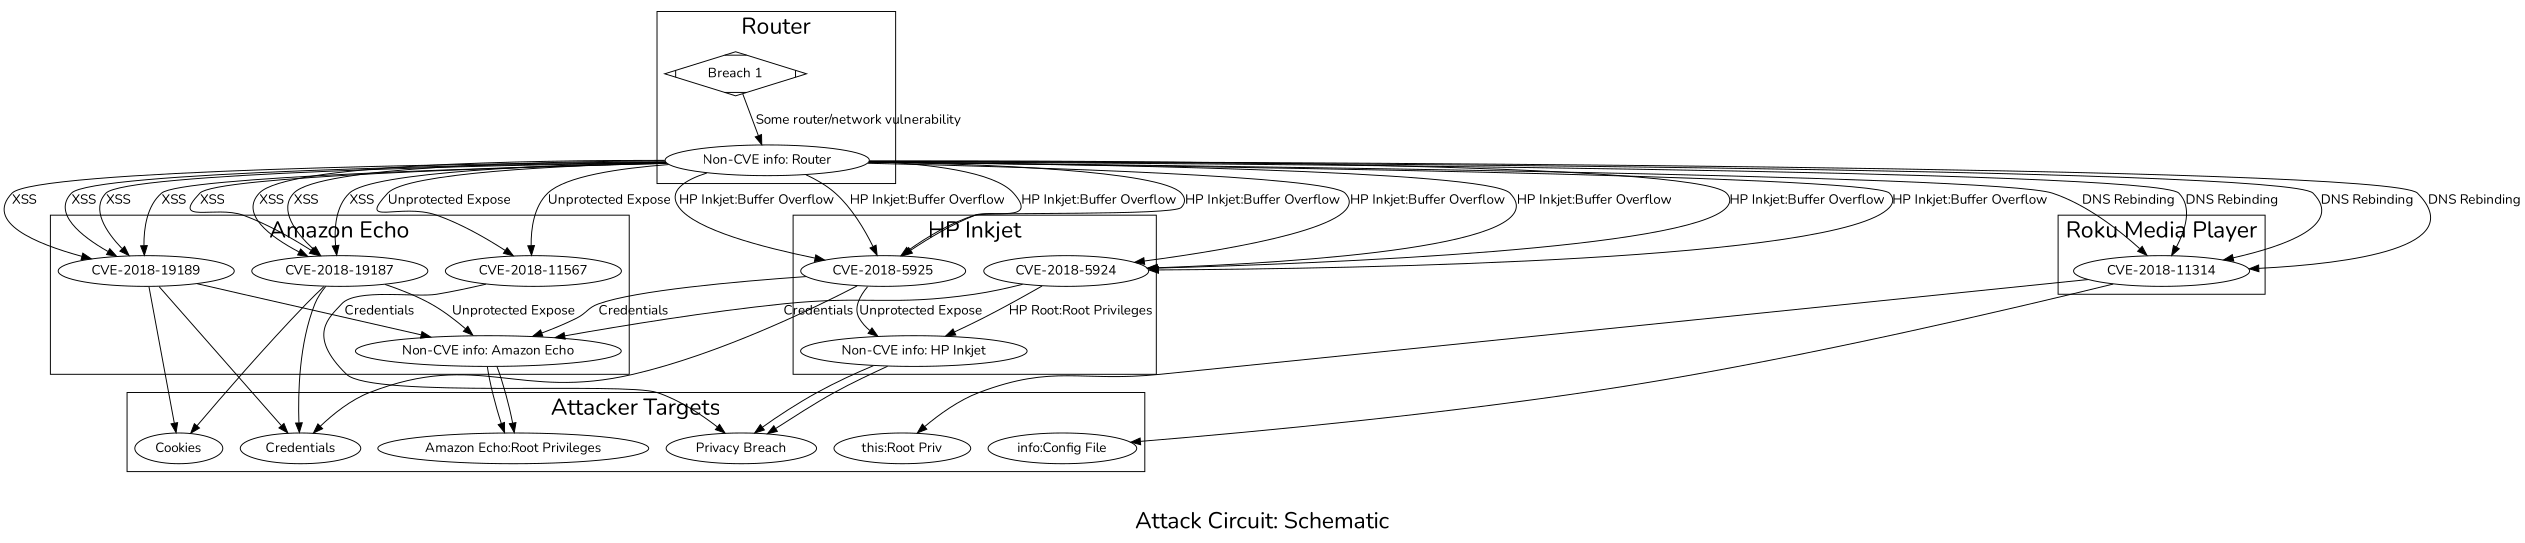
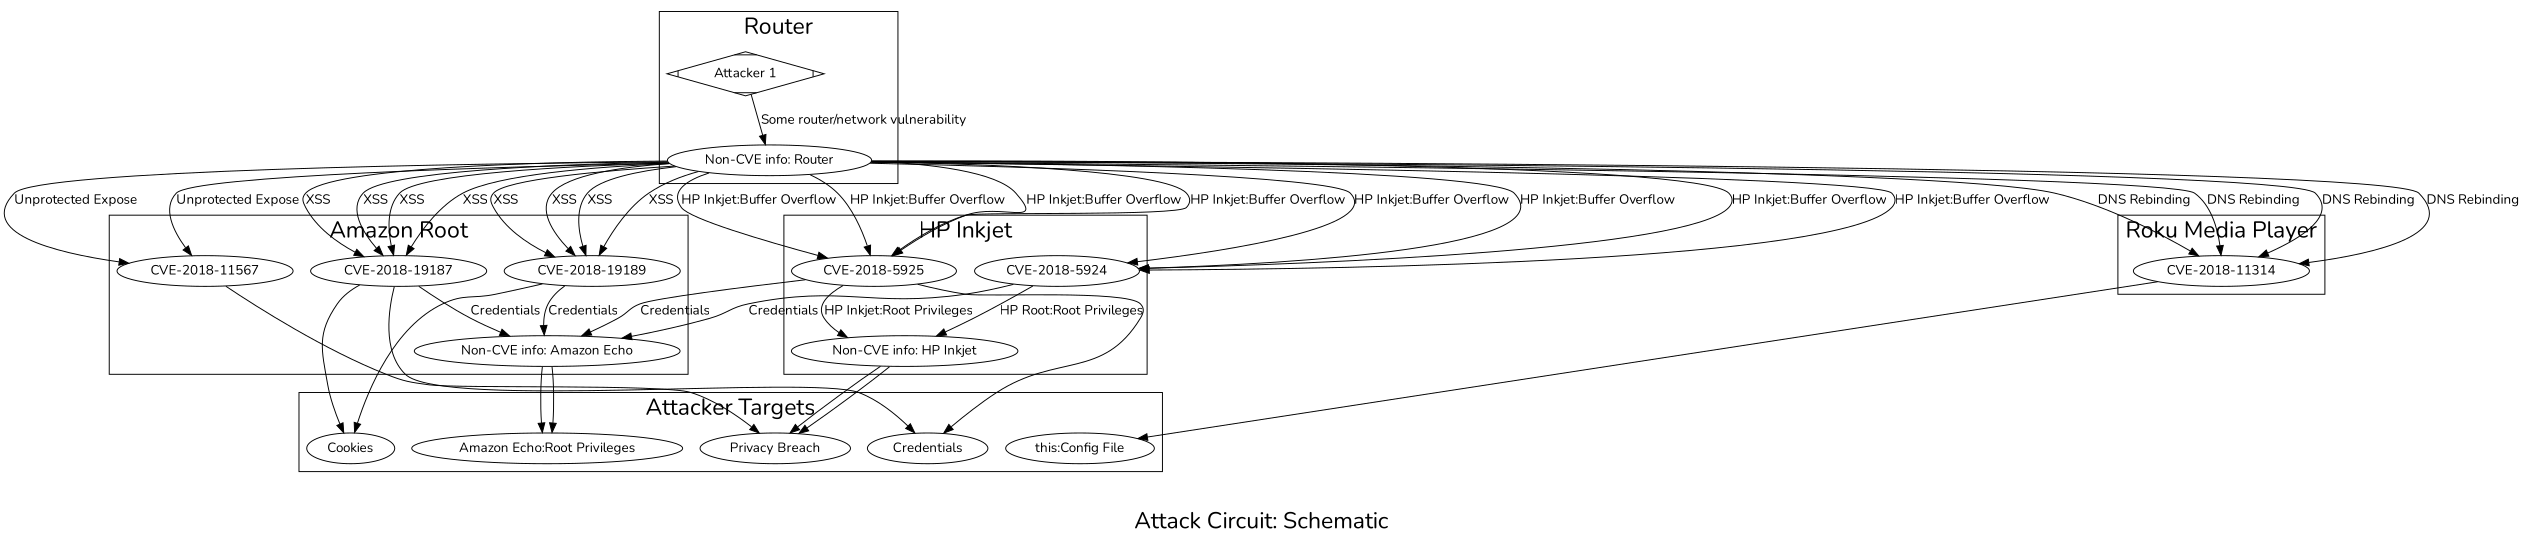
node "Breach 1": label "Breach 1" -> "Attacker 1"
cluster "Amazon Echo": label "Amazon Echo" -> "Amazon Root"
edge "CVE-2018-19187" -> "Non-CVE info: Amazon Echo": label "Unprotected Expose" -> "Credentials"
edge "CVE-2018-5925" -> "Non-CVE info: HP Inkjet": label "Unprotected Expose" -> "HP Inkjet:Root Privileges"
edge "CVE-2018-19189" -> "Credentials": removed
node "this:Root Priv": removed
node "info:Config File": label "info:Config File" -> "this:Config File"
